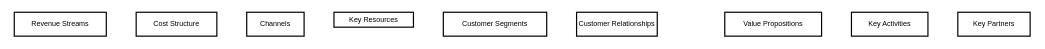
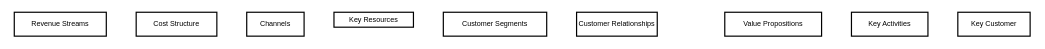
node "Key Partners": label "Key Partners" -> "Key Customer"
